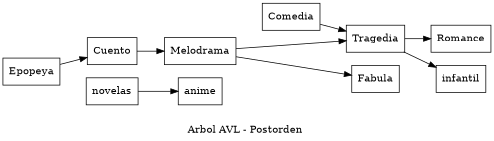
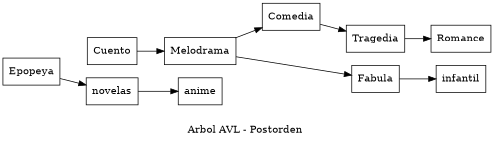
edge "Melodrama" -> "Tragedia": now "Melodrama" -> "Comedia"
edge "Tragedia" -> "infantil": now "Fabula" -> "infantil"
edge "Epopeya" -> "Cuento": now "Epopeya" -> "novelas"
